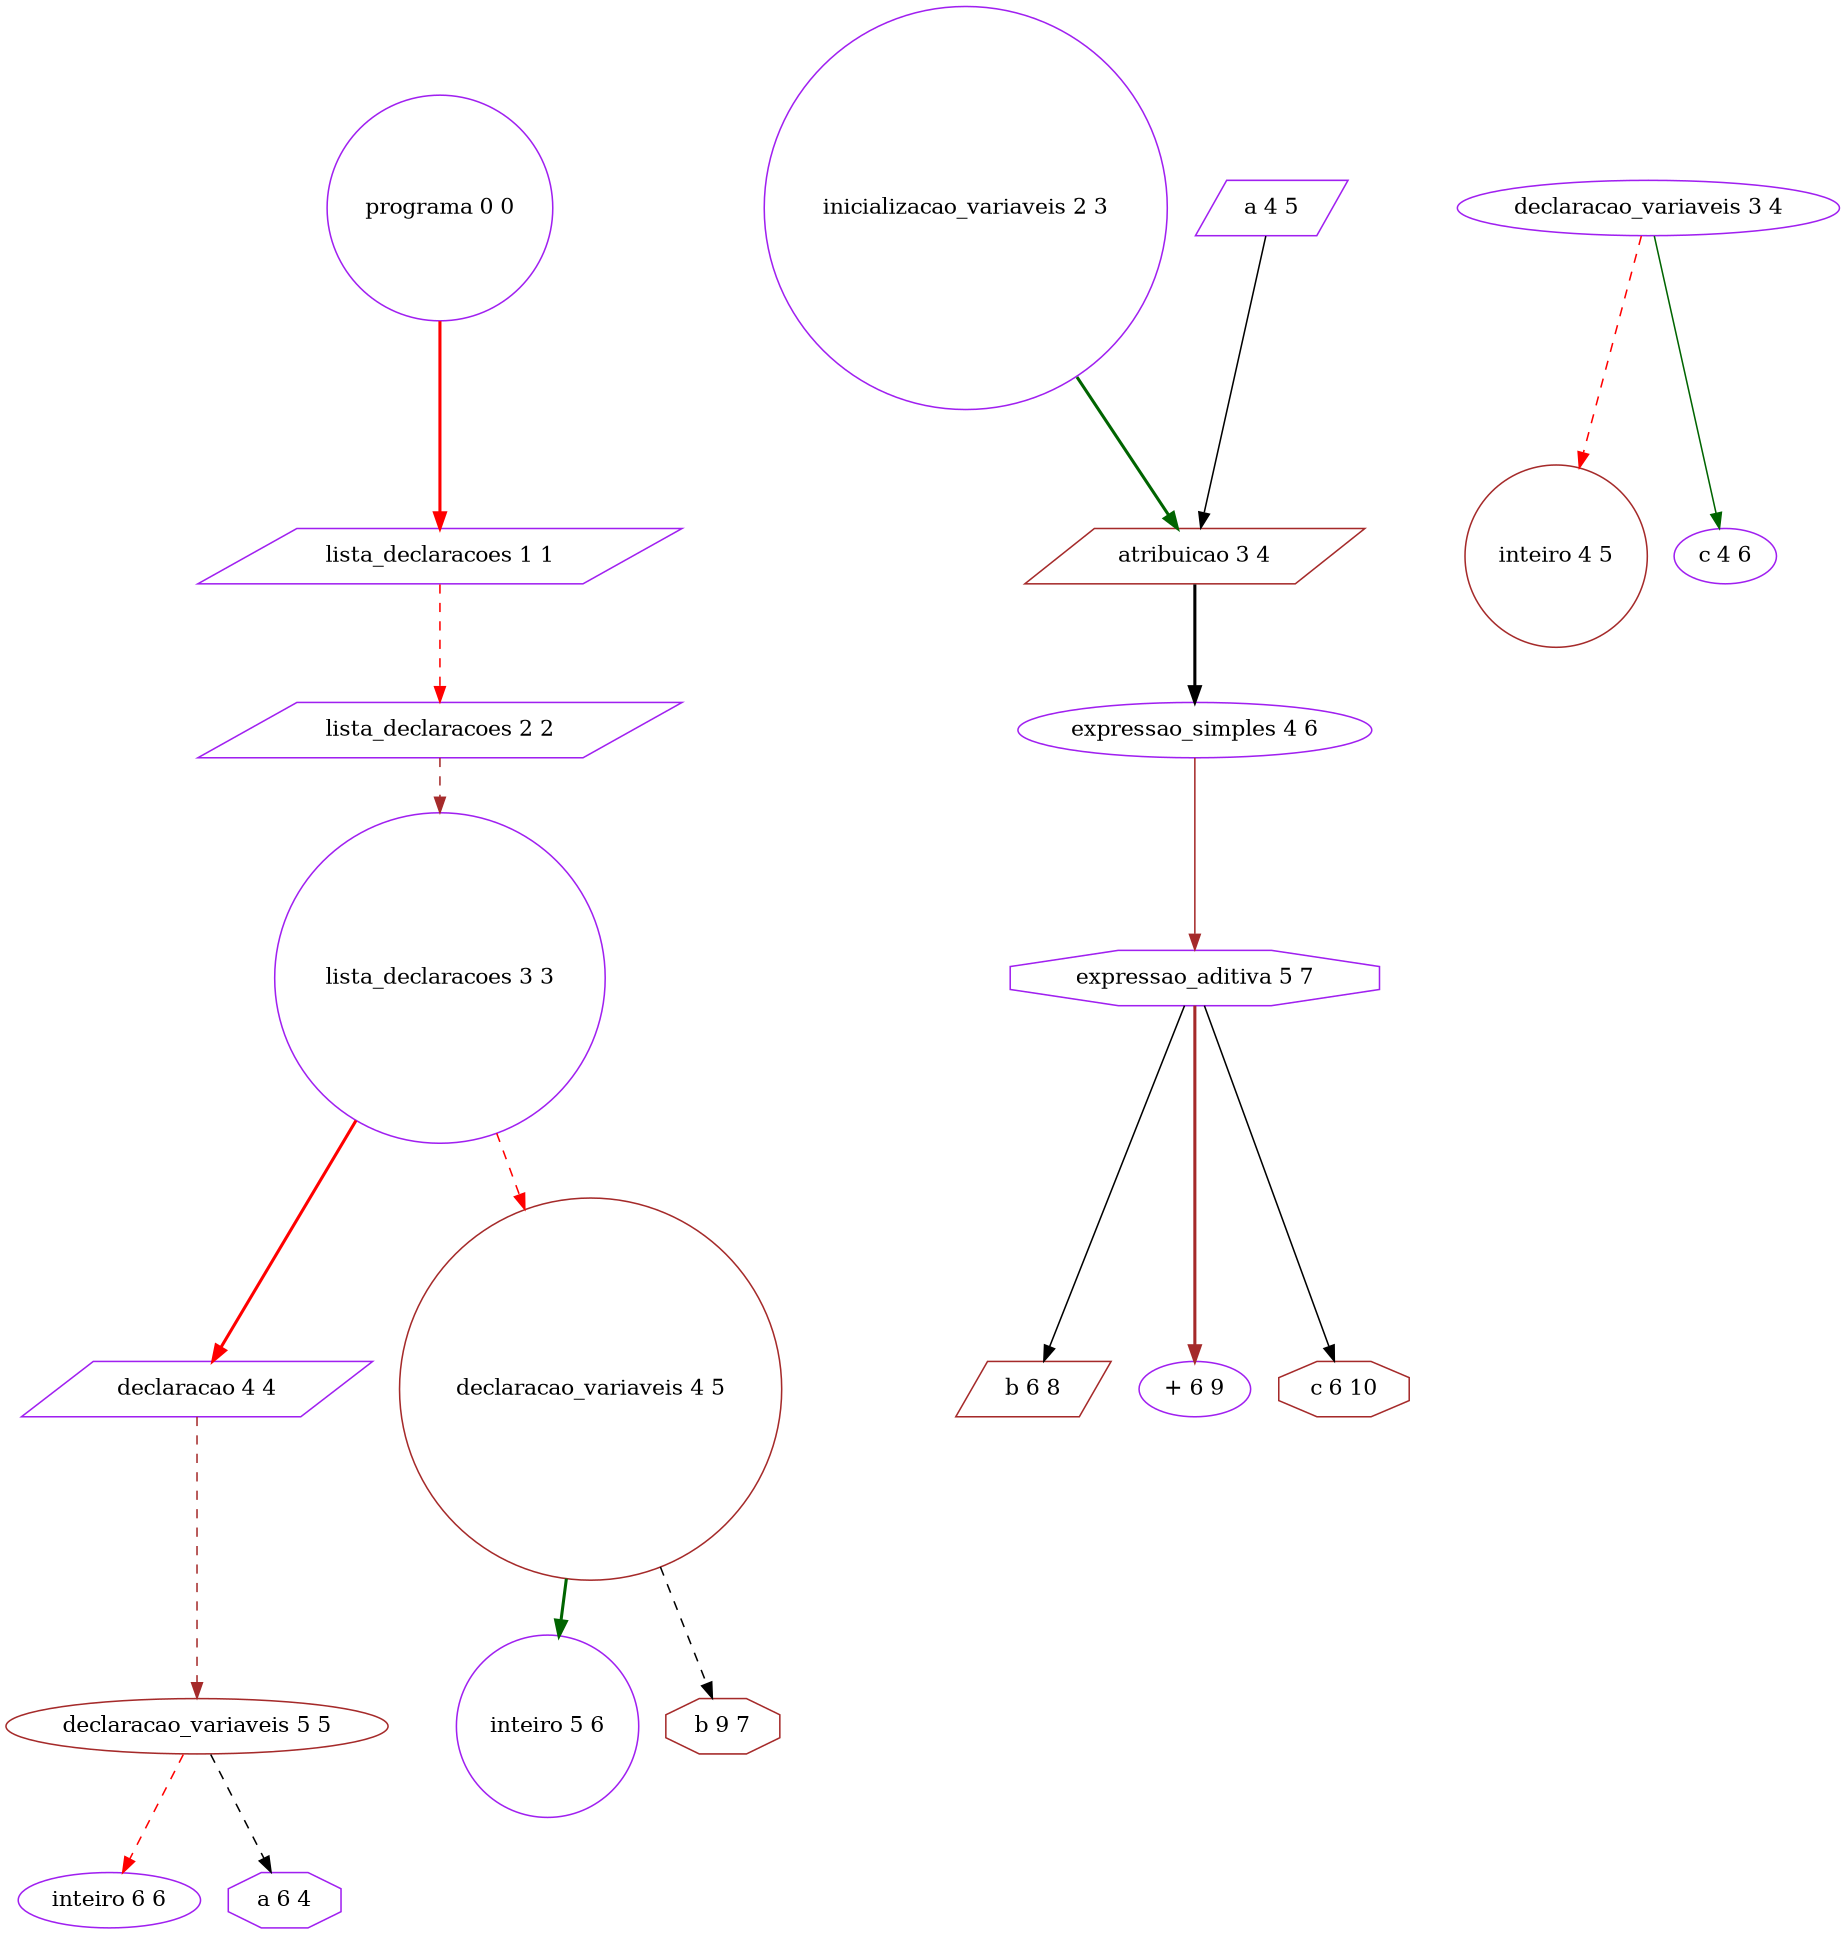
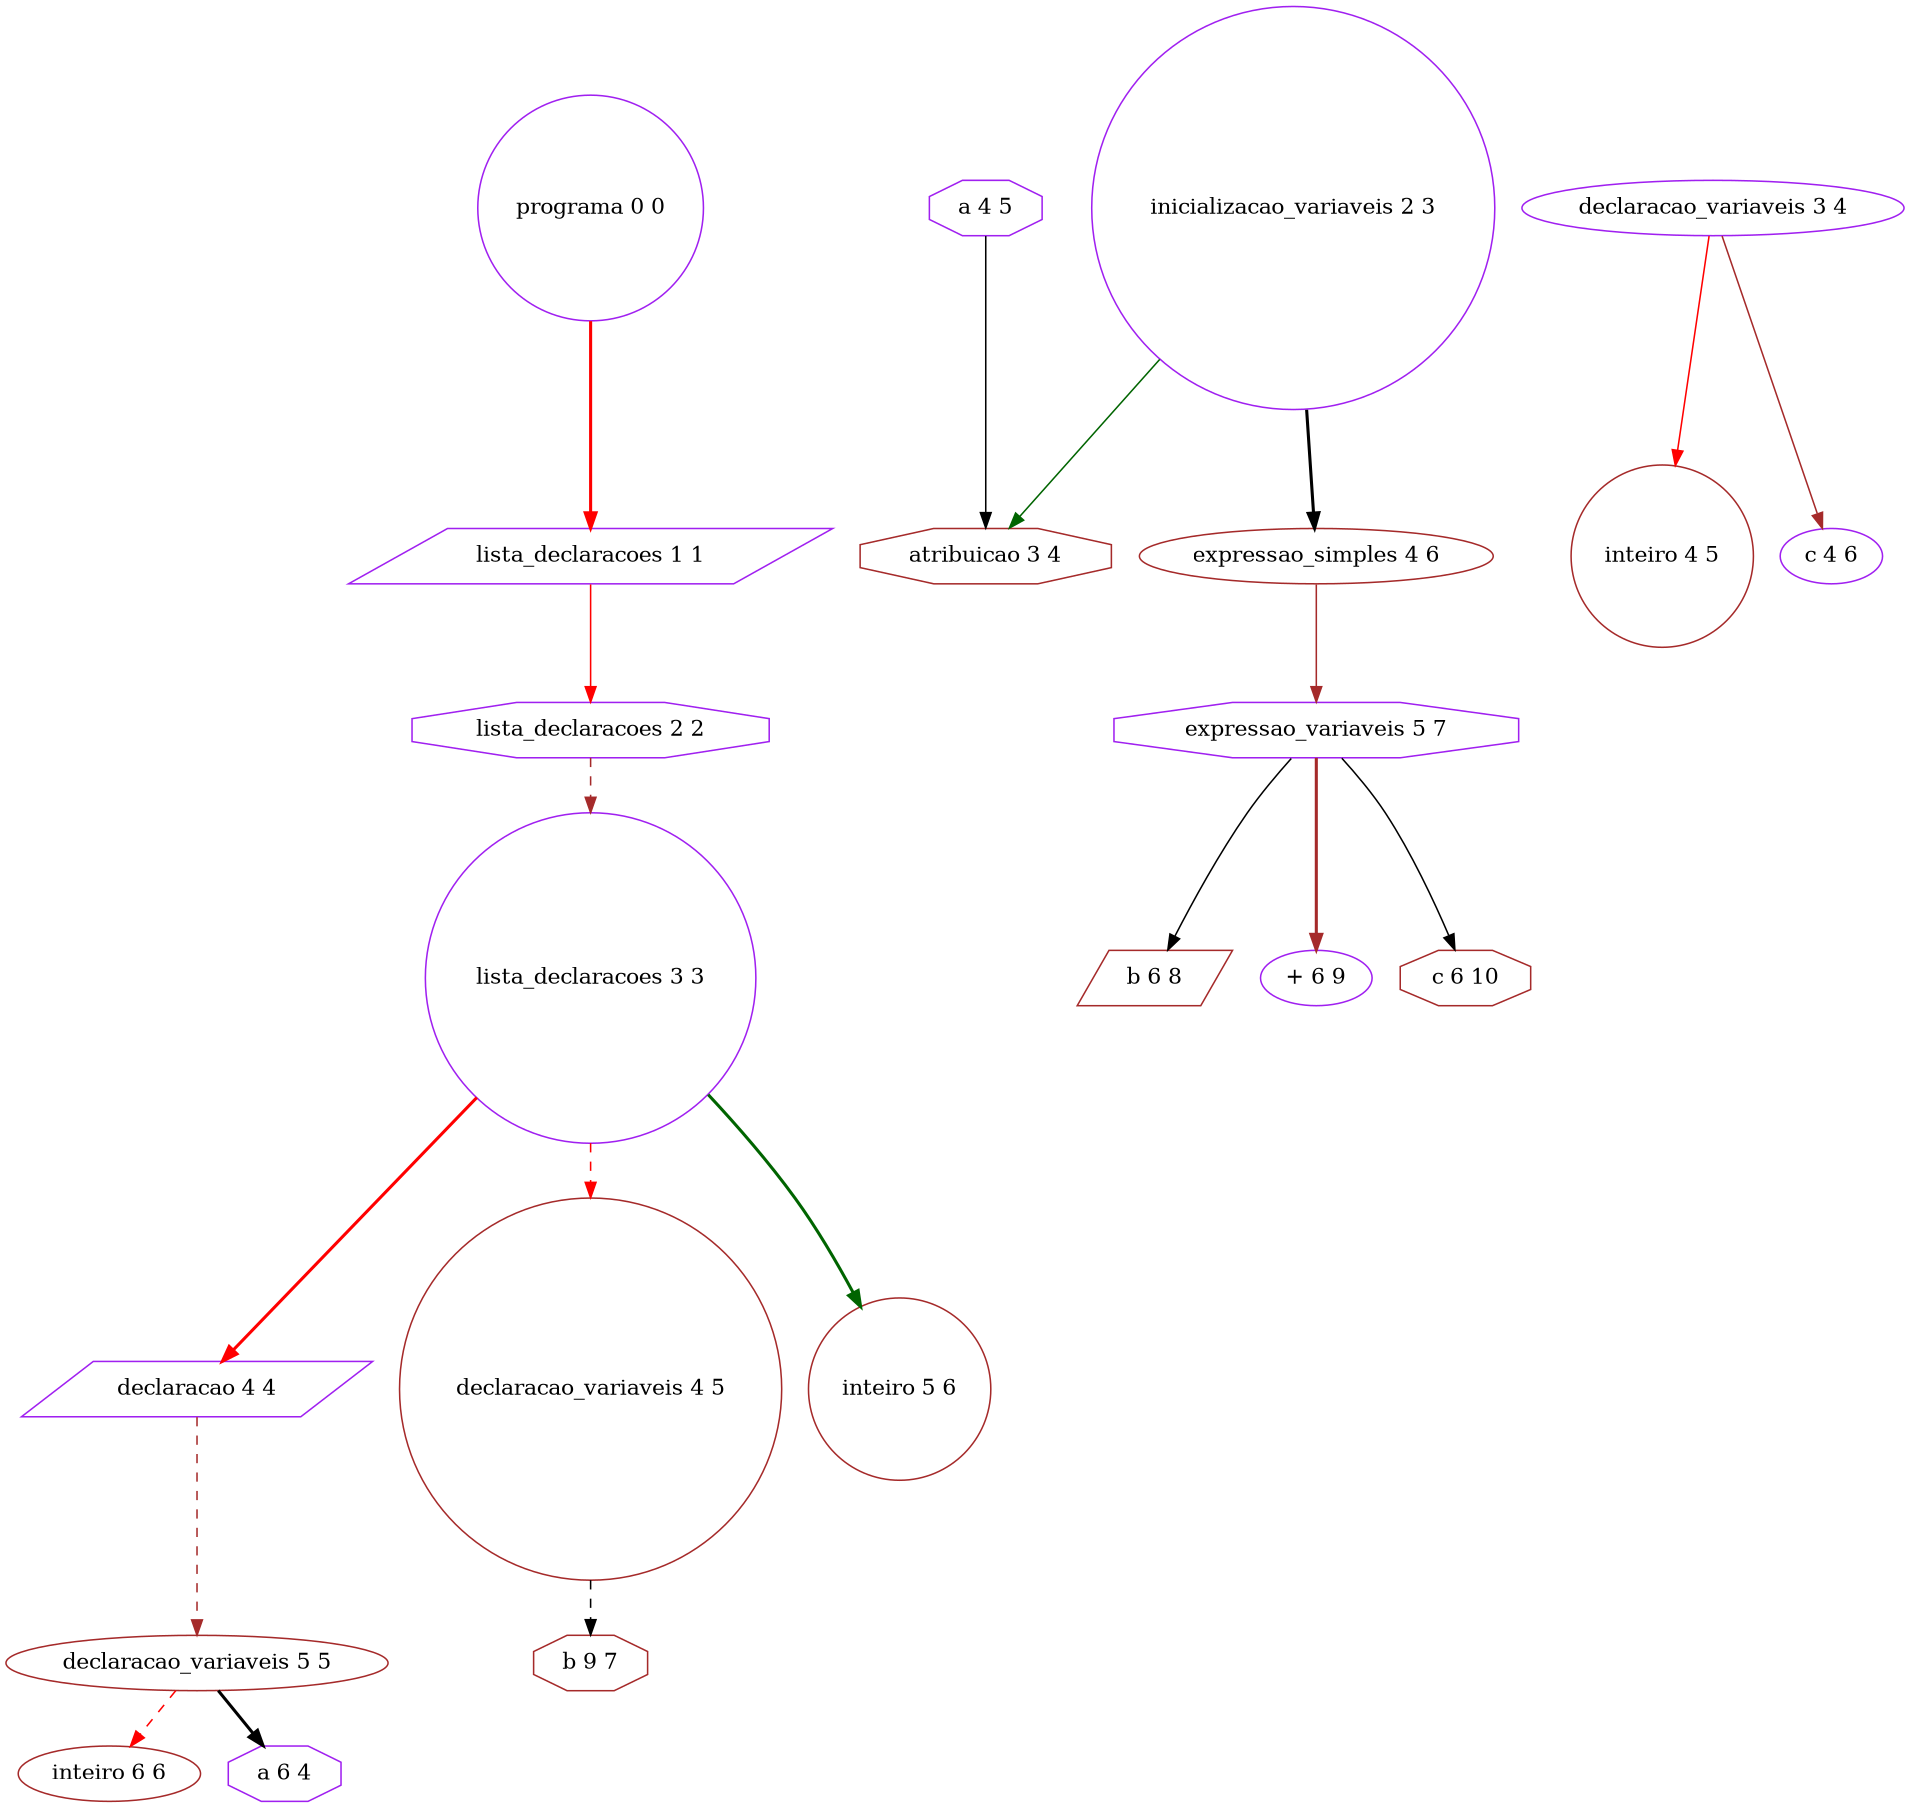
node "a 4 5": shape parallelogram -> octagon
edge "declaracao_variaveis 3 4" -> "inteiro 4 5": style dashed -> solid
edge "declaracao_variaveis 3 4" -> "c 4 6": color darkgreen -> brown
edge "inicializacao_variaveis 2 3" -> "atribuicao 3 4": style bold -> solid
node "atribuicao 3 4": shape parallelogram -> octagon
edge "lista_declaracoes 1 1" -> "lista_declaracoes 2 2": style dashed -> solid
edge "atribuicao 3 4" -> "expressao_simples 4 6": now "inicializacao_variaveis 2 3" -> "expressao_simples 4 6"
node "lista_declaracoes 2 2": shape parallelogram -> octagon
node "expressao_simples 4 6": color purple -> brown
node "expressao_aditiva 5 7": label "expressao_aditiva 5 7" -> "expressao_variaveis 5 7"
edge "declaracao_variaveis 4 5" -> "inteiro 5 6": now "lista_declaracoes 3 3" -> "inteiro 5 6"
node "inteiro 5 6": color purple -> brown
edge "declaracao_variaveis 5 5" -> "a 6 4": style dashed -> bold
node "inteiro 6 6": color purple -> brown
